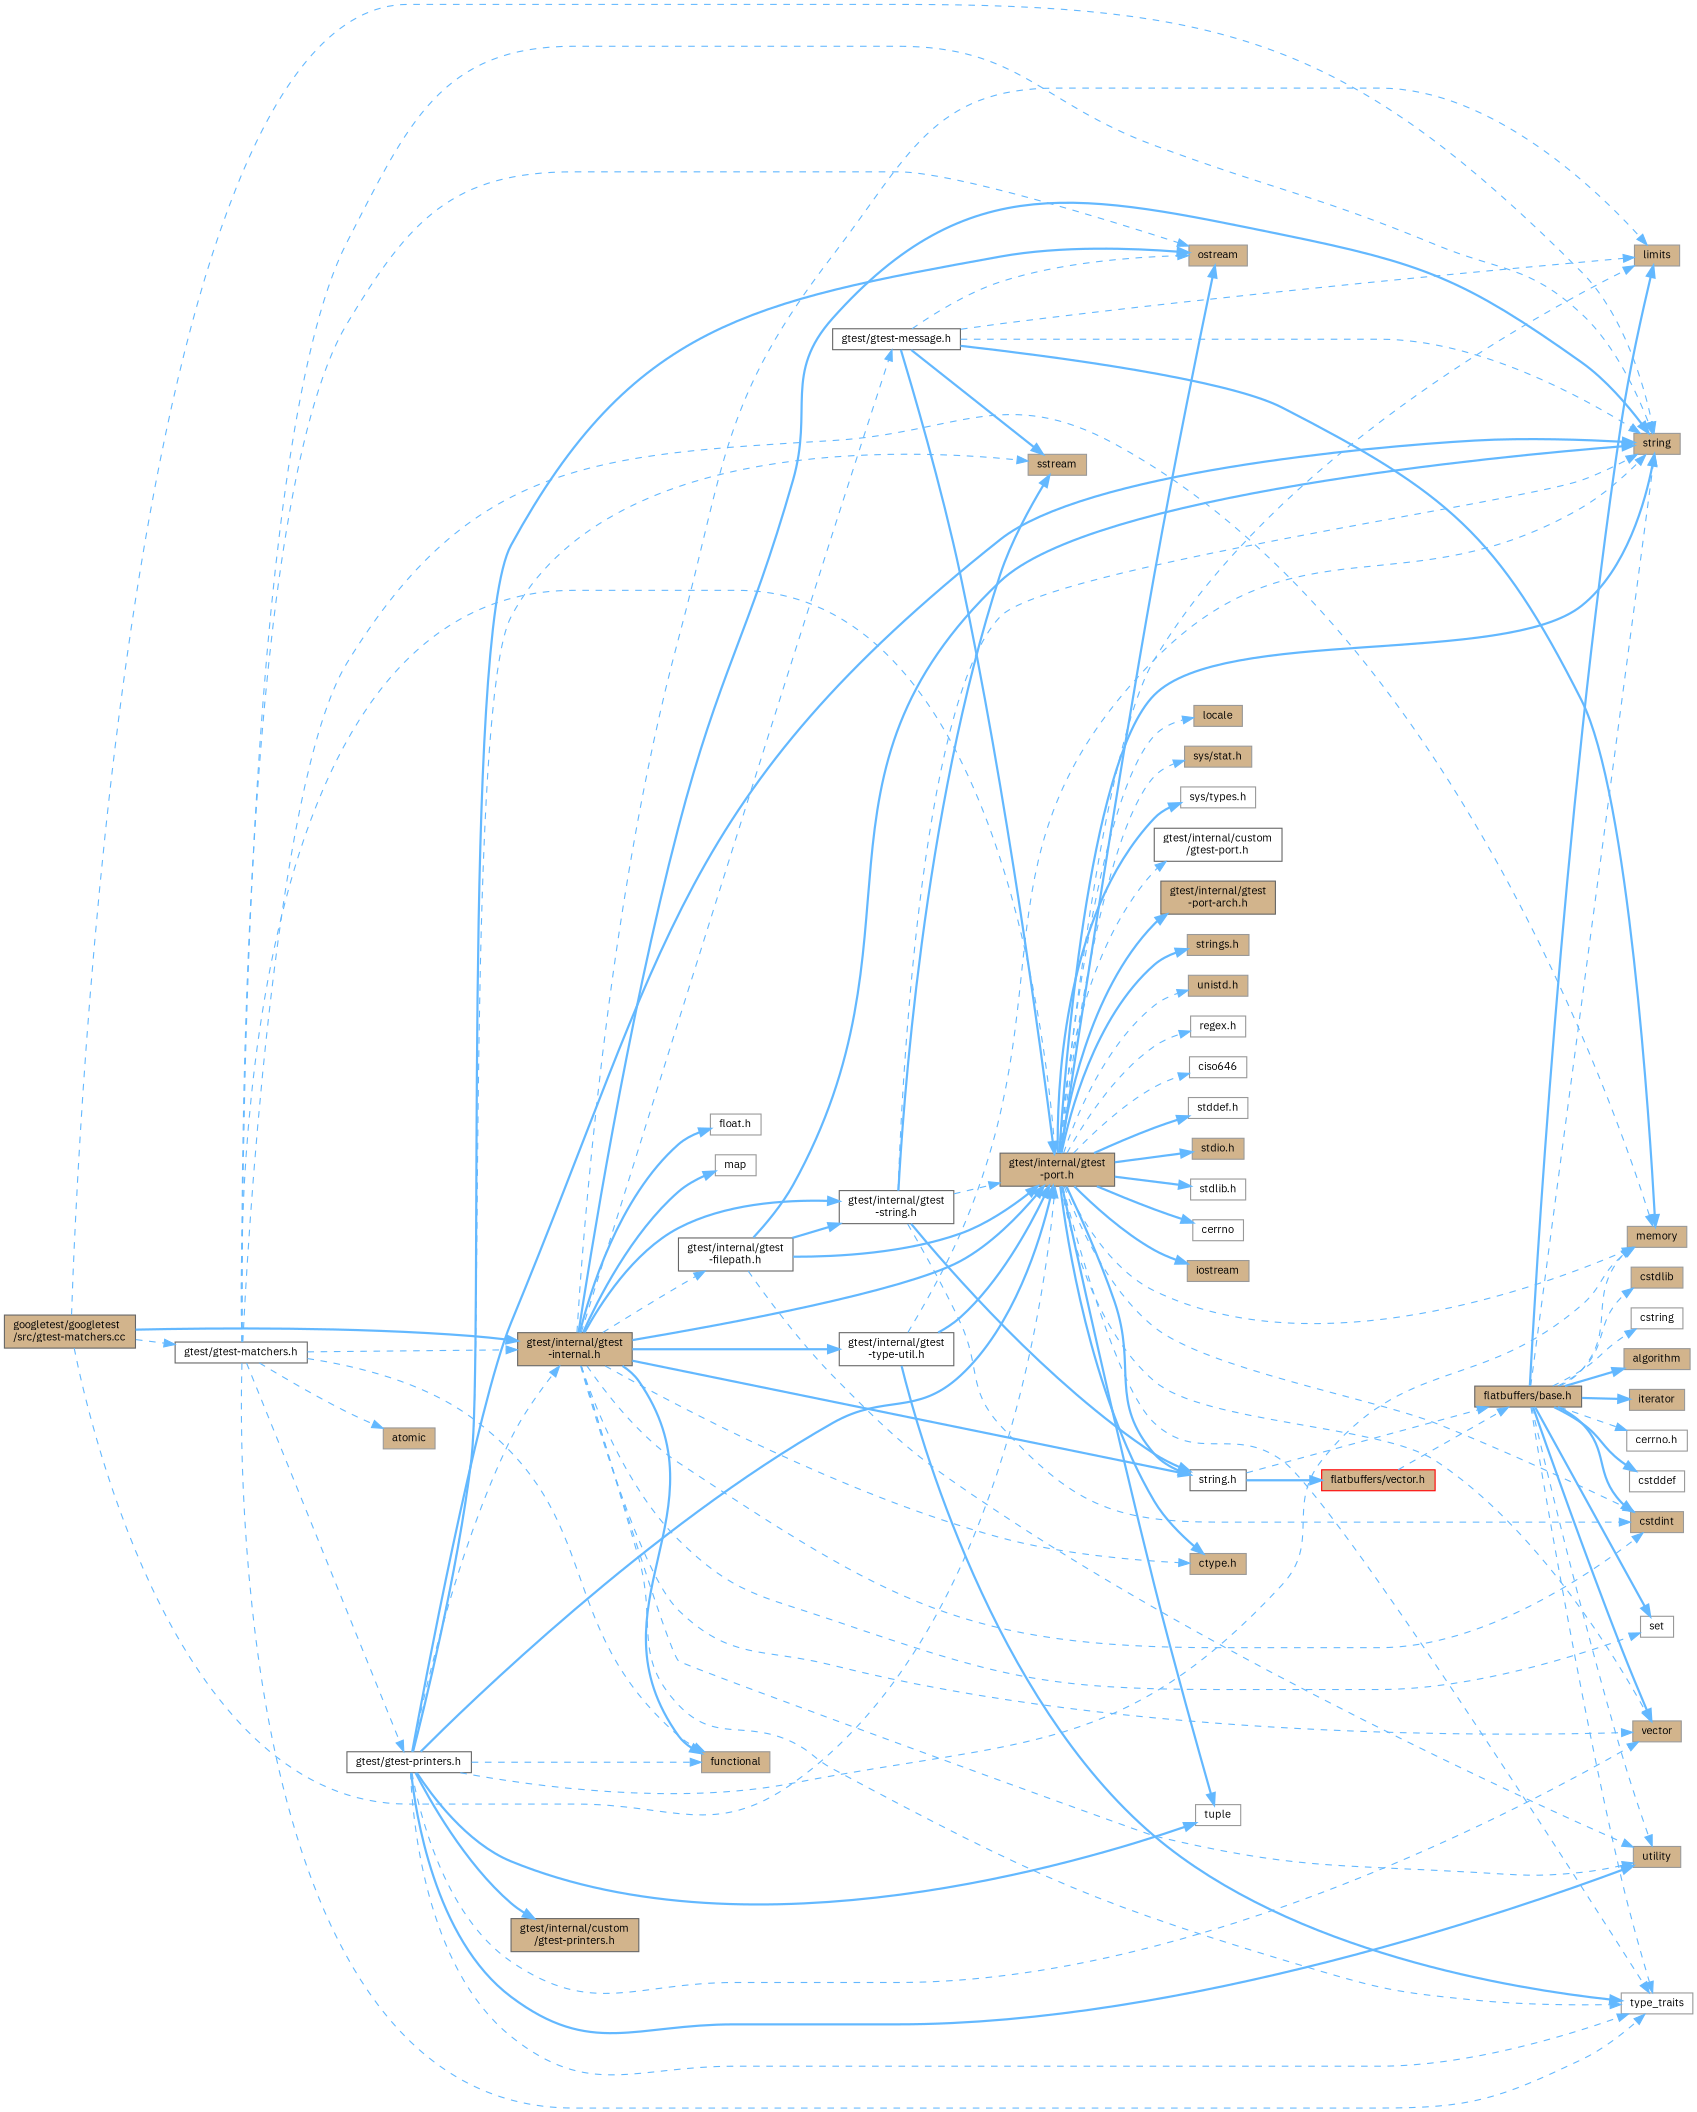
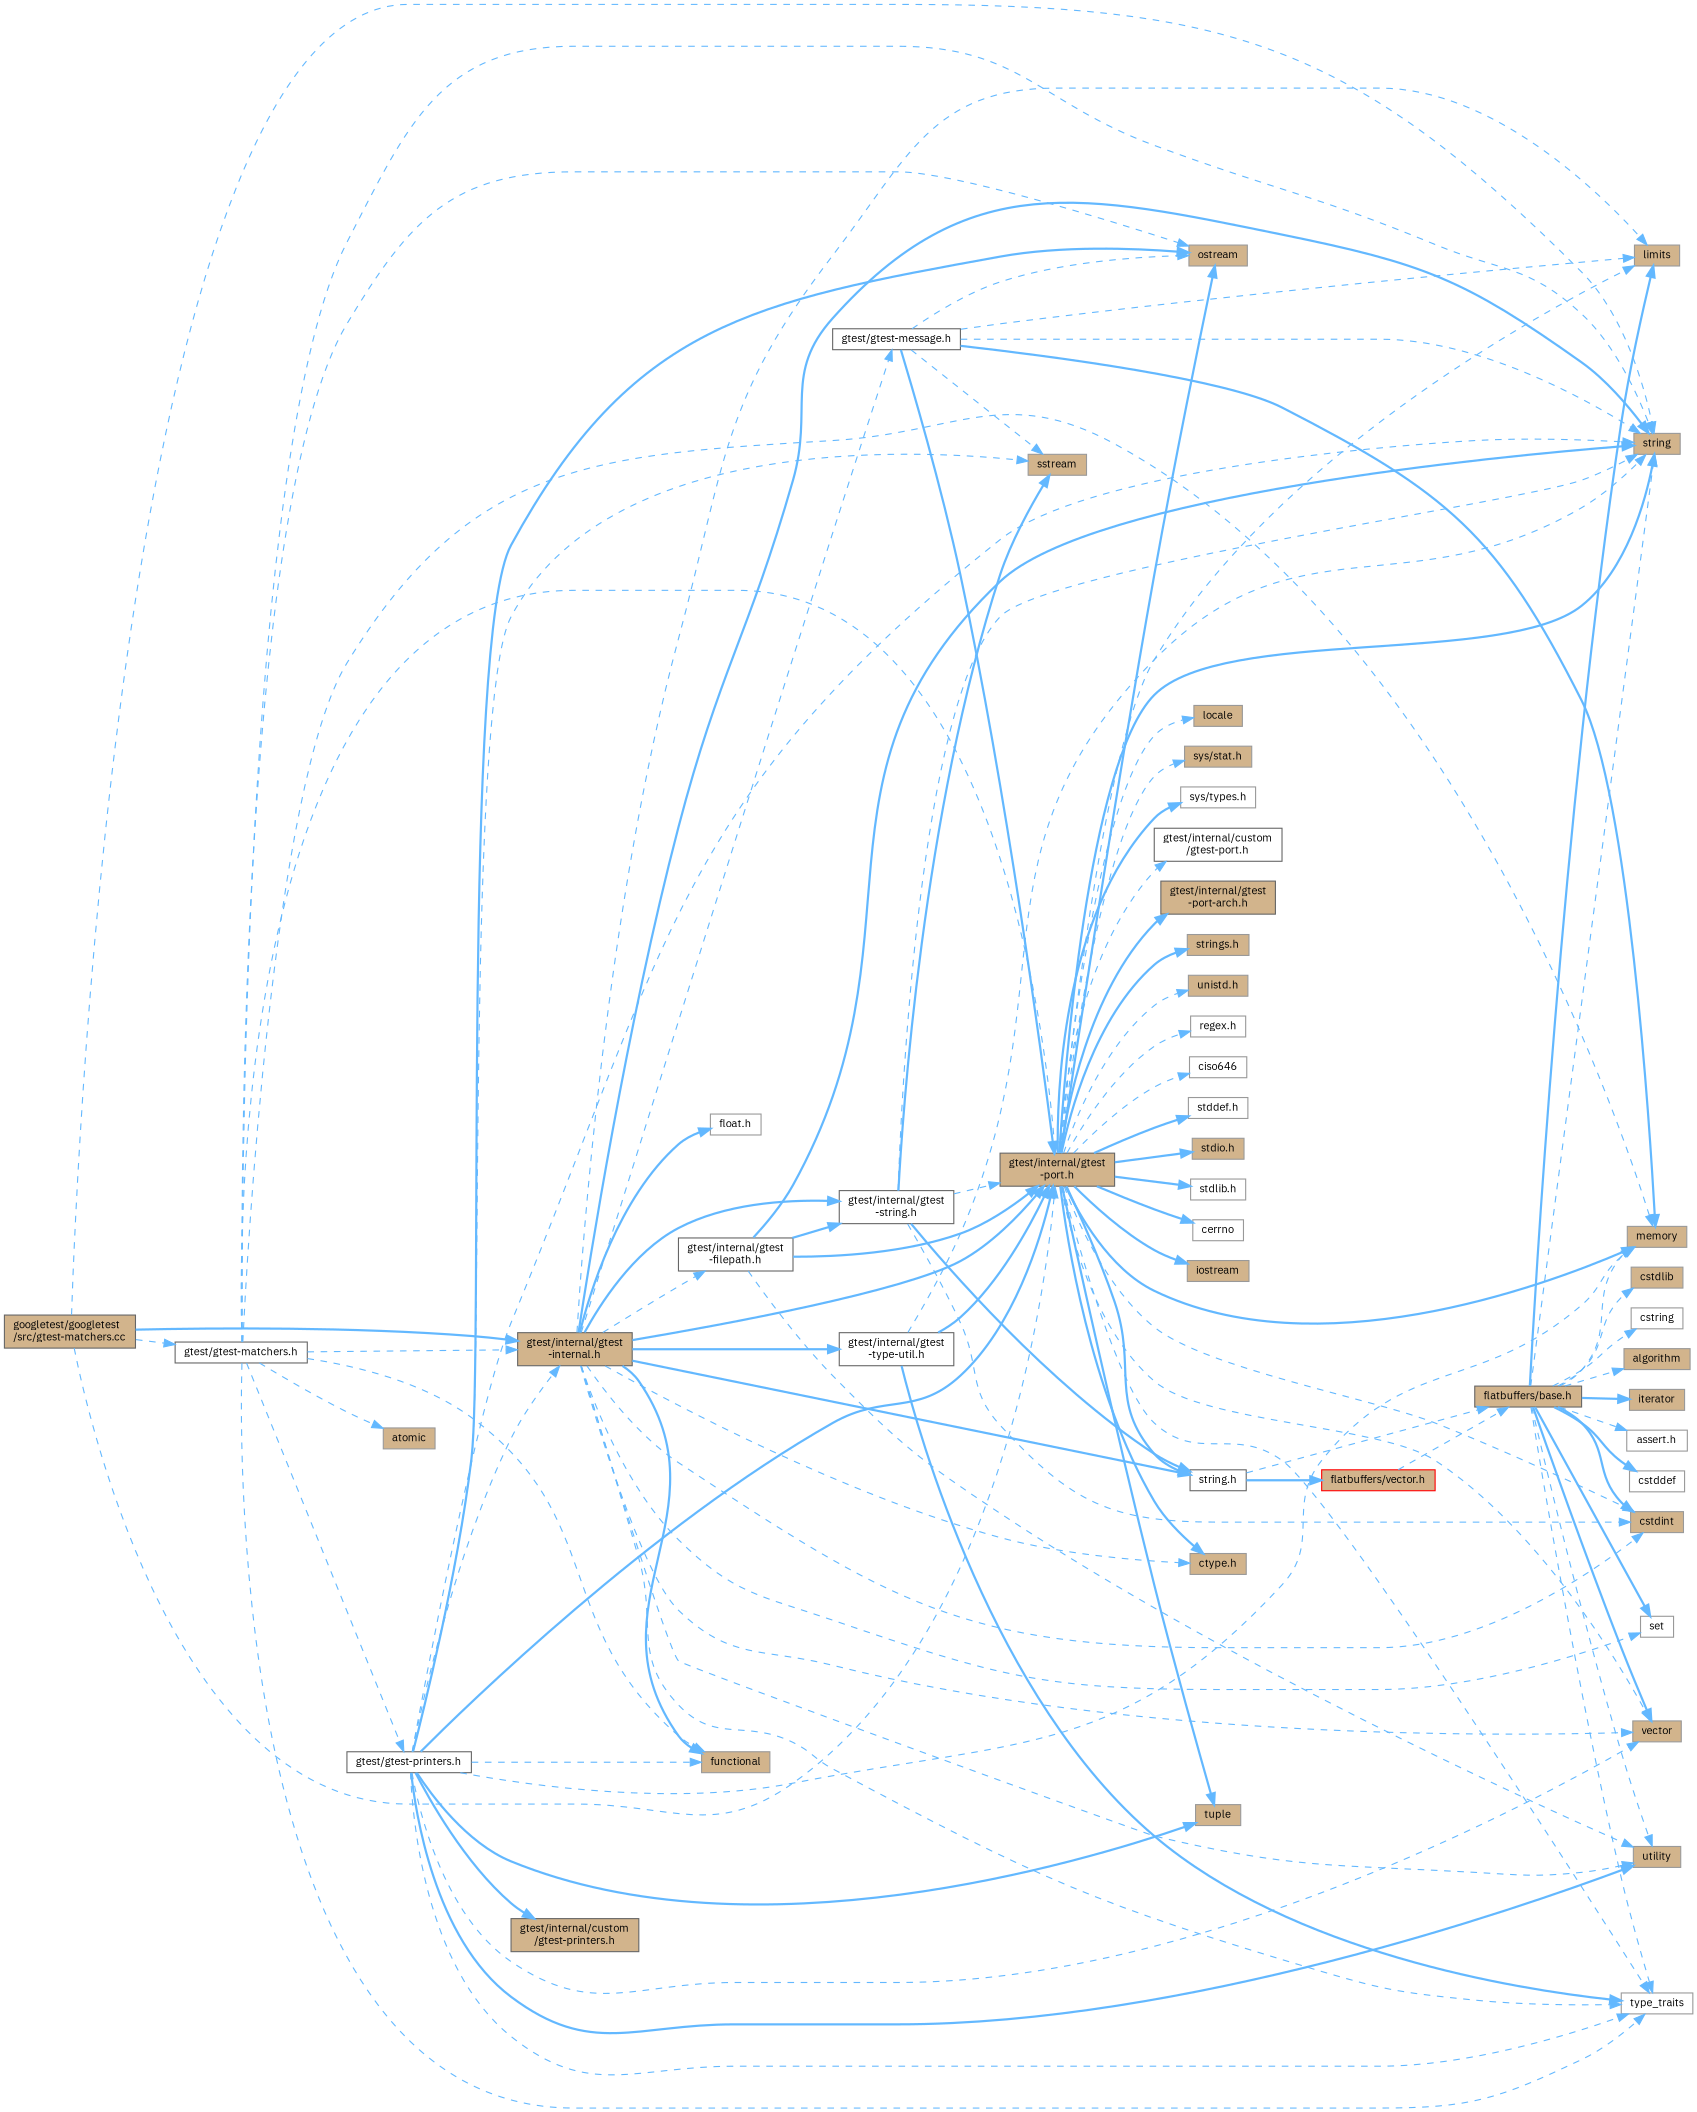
edge "gtest/gtest-message.h" -> "sstream": style bold -> dashed
edge "gtest/gtest-printers.h" -> "string": style bold -> dashed
node "map": removed
edge "gtest/internal/gtest -port.h" -> "memory": style dashed -> bold
edge "flatbuffers/base.h" -> "algorithm": style bold -> dashed
node "cerrno.h": label "cerrno.h" -> "assert.h"
node "tuple": fillcolor white -> tan
